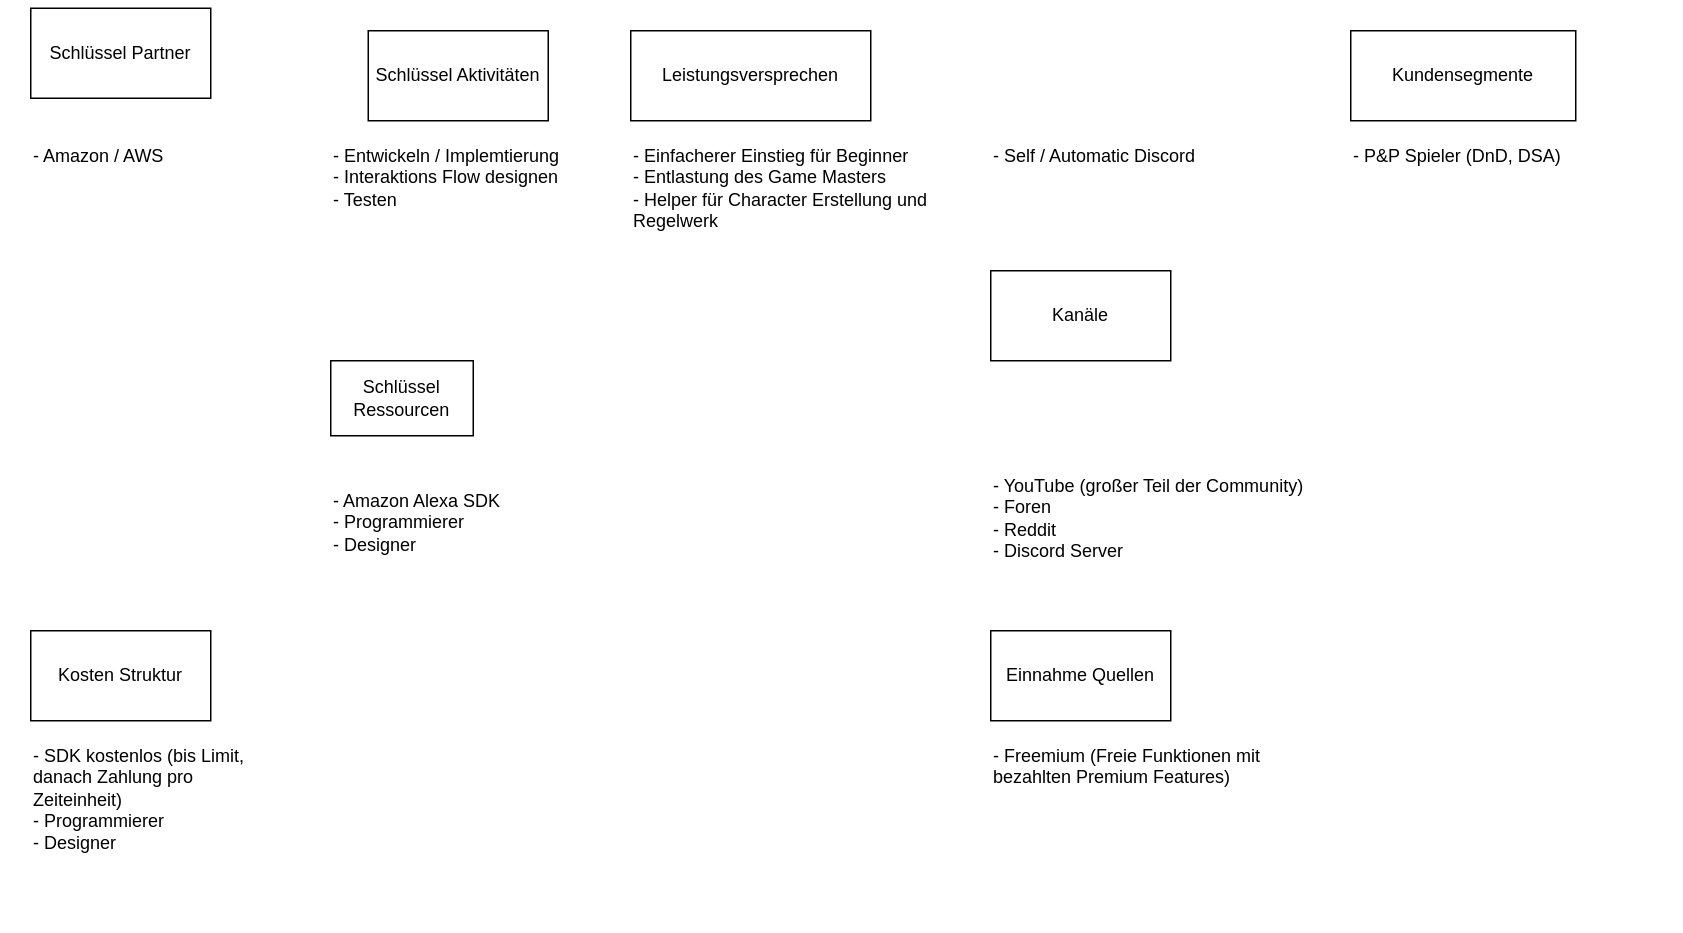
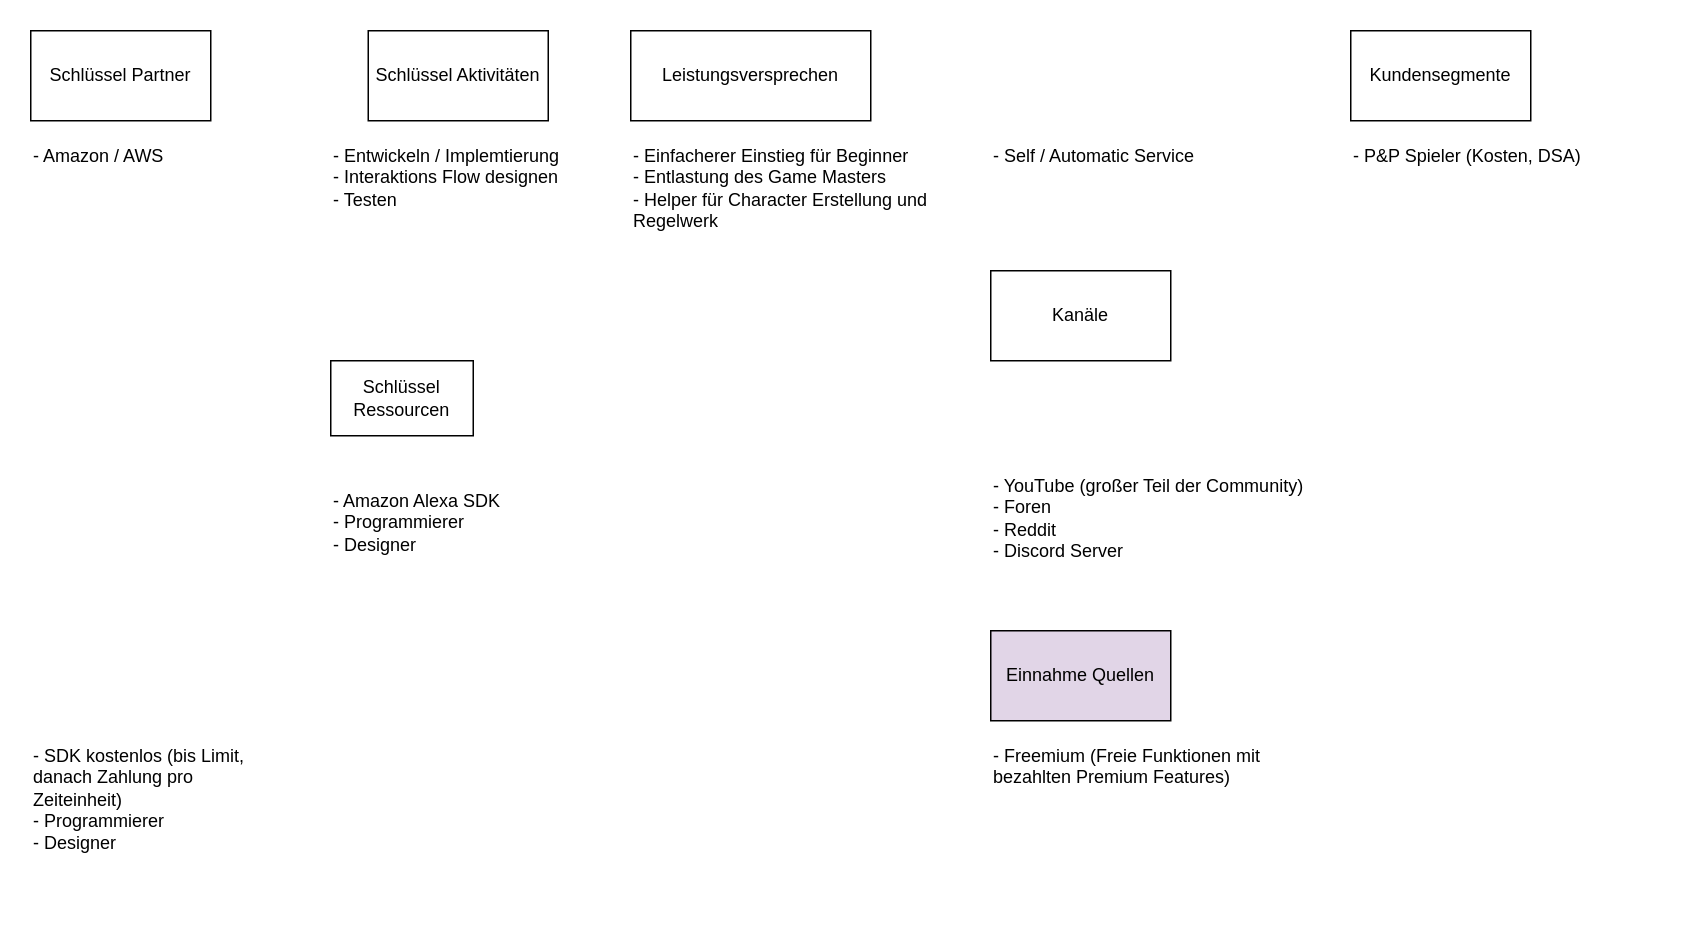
node "Schlüssel Partner": moved (121, 53) -> (121, 76)
node "Kundensegmente": size 225x90 -> 180x90
node "- Self / Automatic Discord": label "- Self / Automatic Discord" -> "- Self / Automatic Service"
node "- P&P Spieler (DnD, DSA)": label "- P&P Spieler (DnD, DSA)" -> "- P&P Spieler (Kosten, DSA)"
node "Kosten Struktur": removed
node "Einnahme Quellen": fillcolor #ffffff -> #e1d5e7
